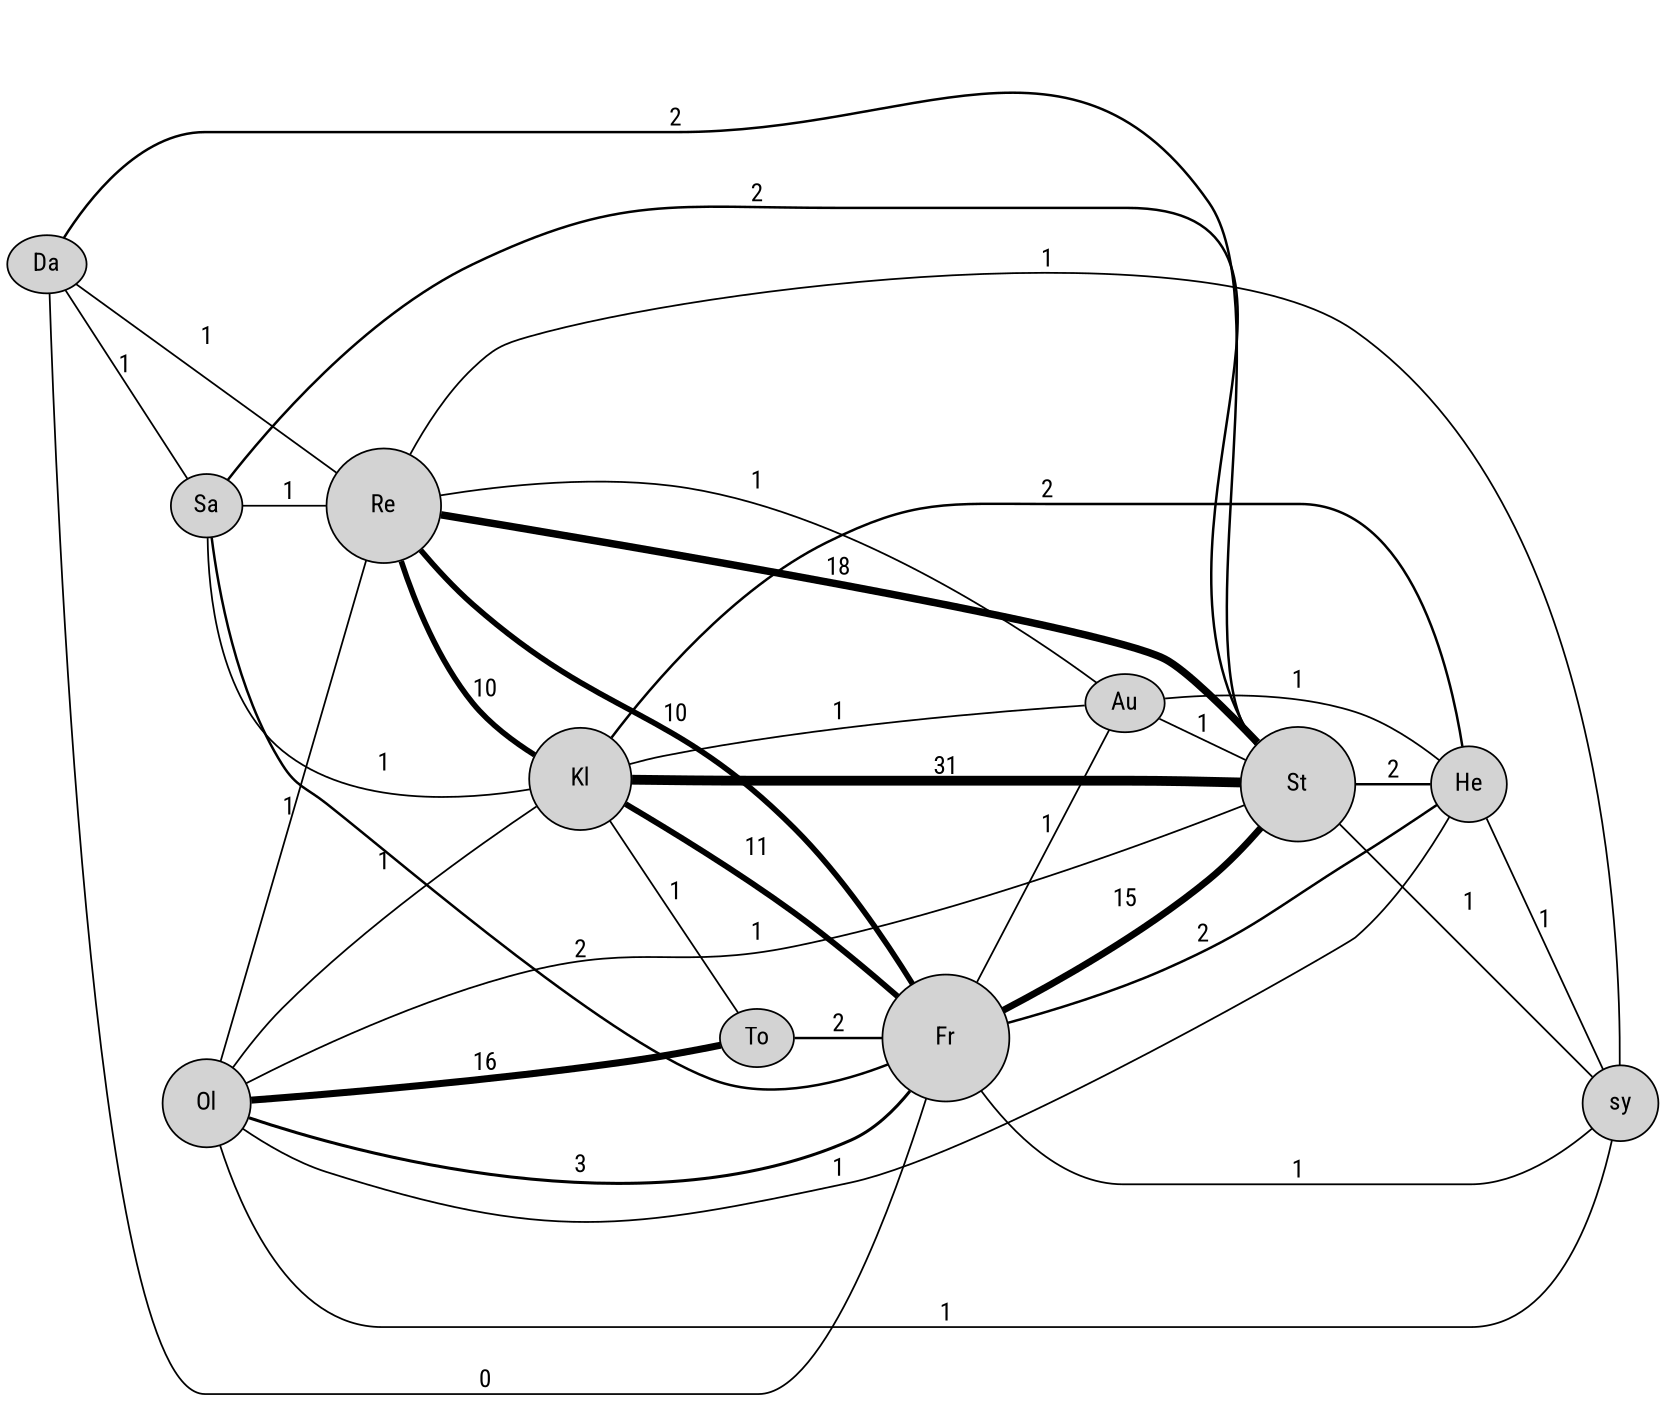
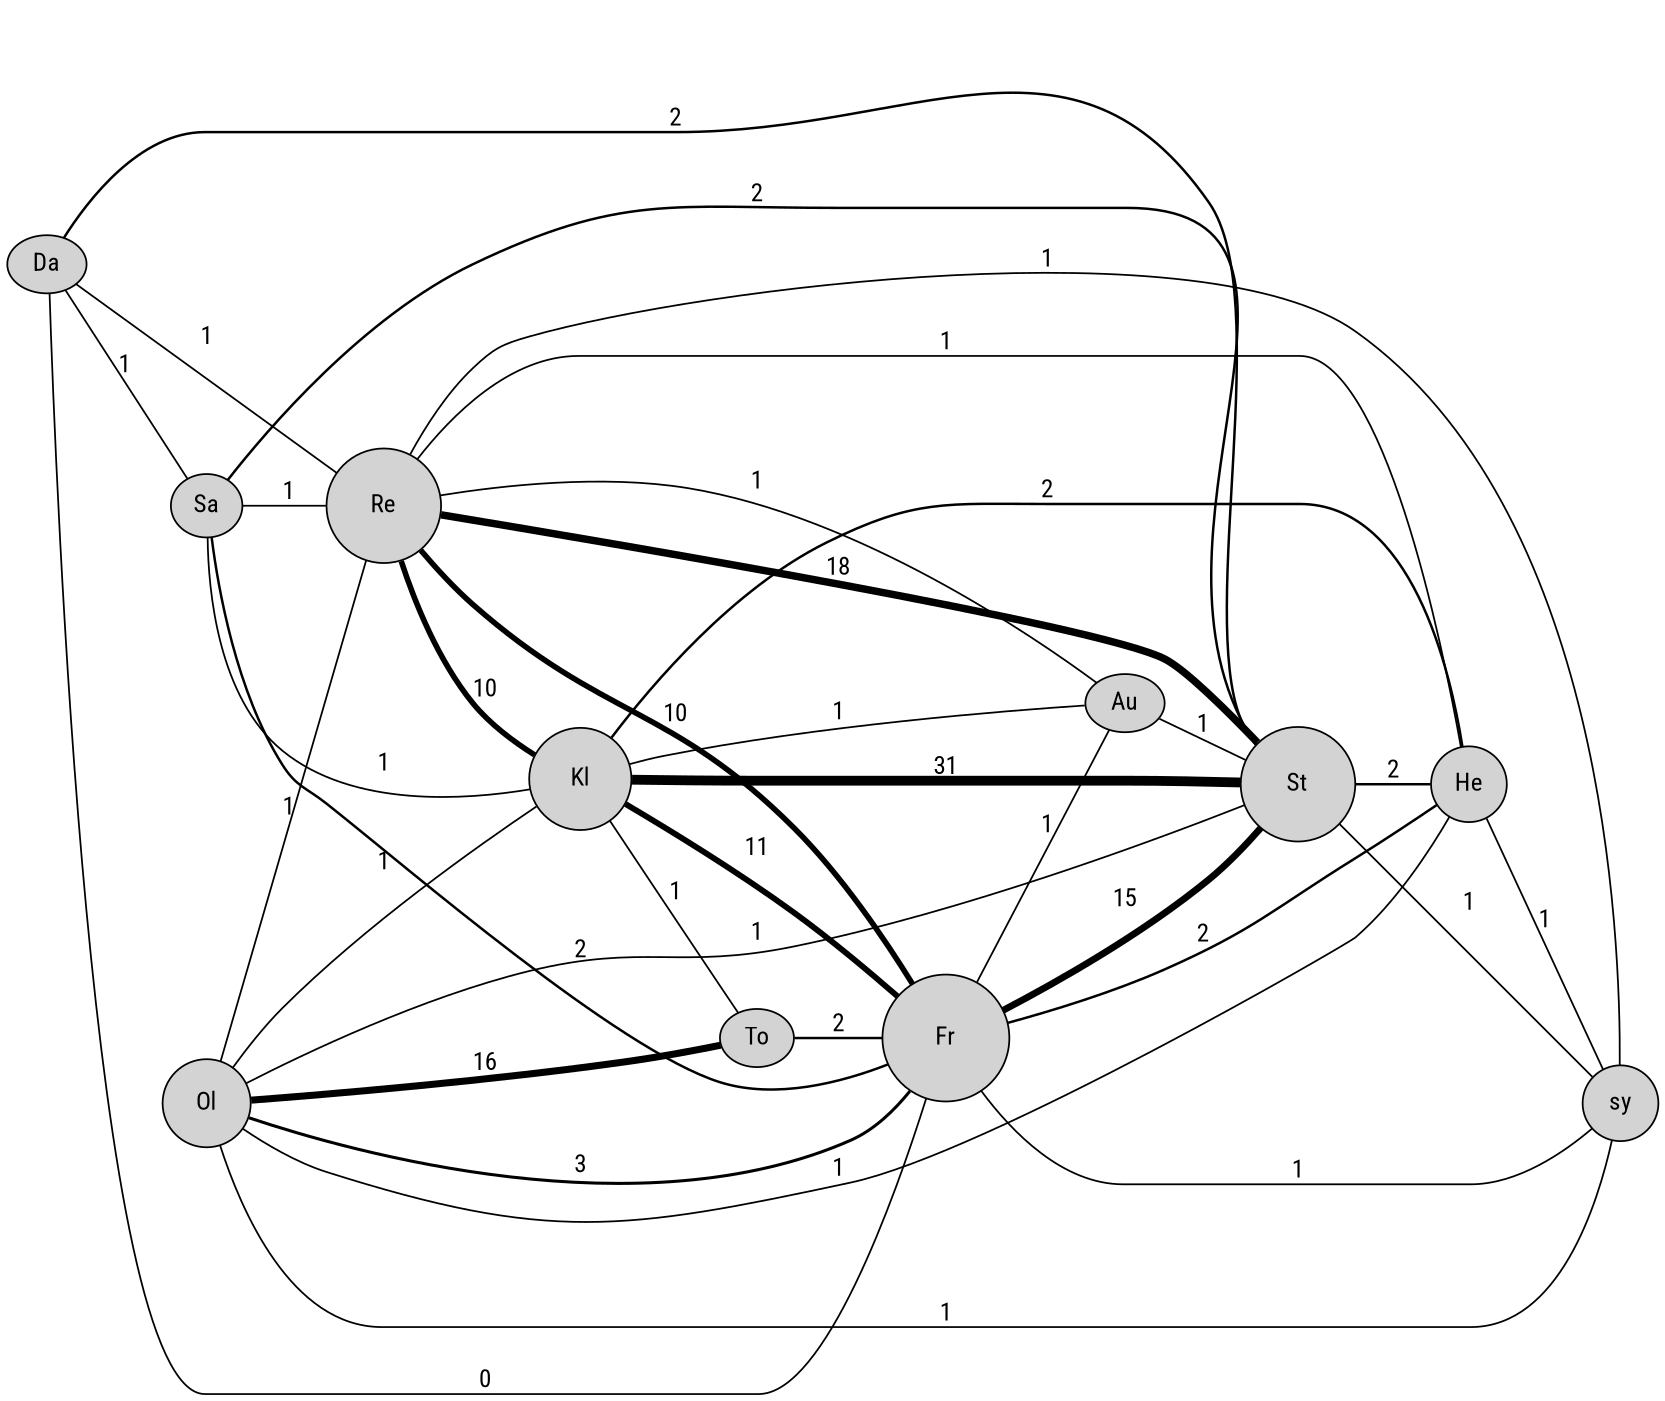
edge "Au" -- "He": now "Re" -- "He"
